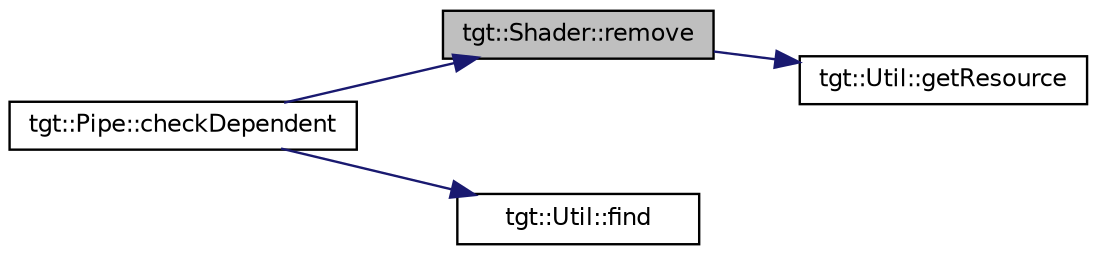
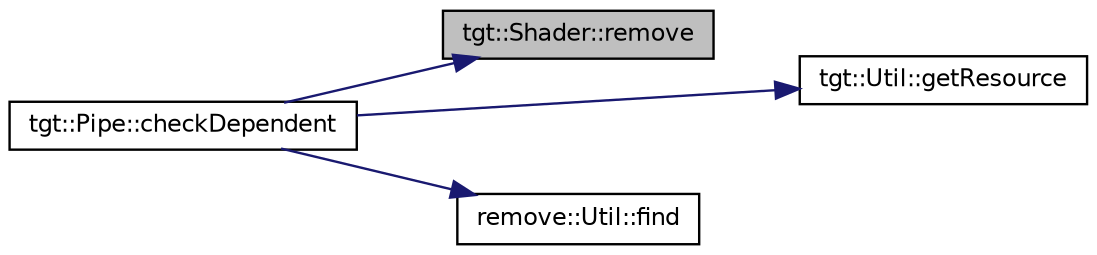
edge "tgt::Shader::remove" -> "tgt::Util::getResource": now "tgt::Pipe::checkDependent" -> "tgt::Util::getResource"
node "tgt::Util::find": label "tgt::Util::find" -> "remove::Util::find"
